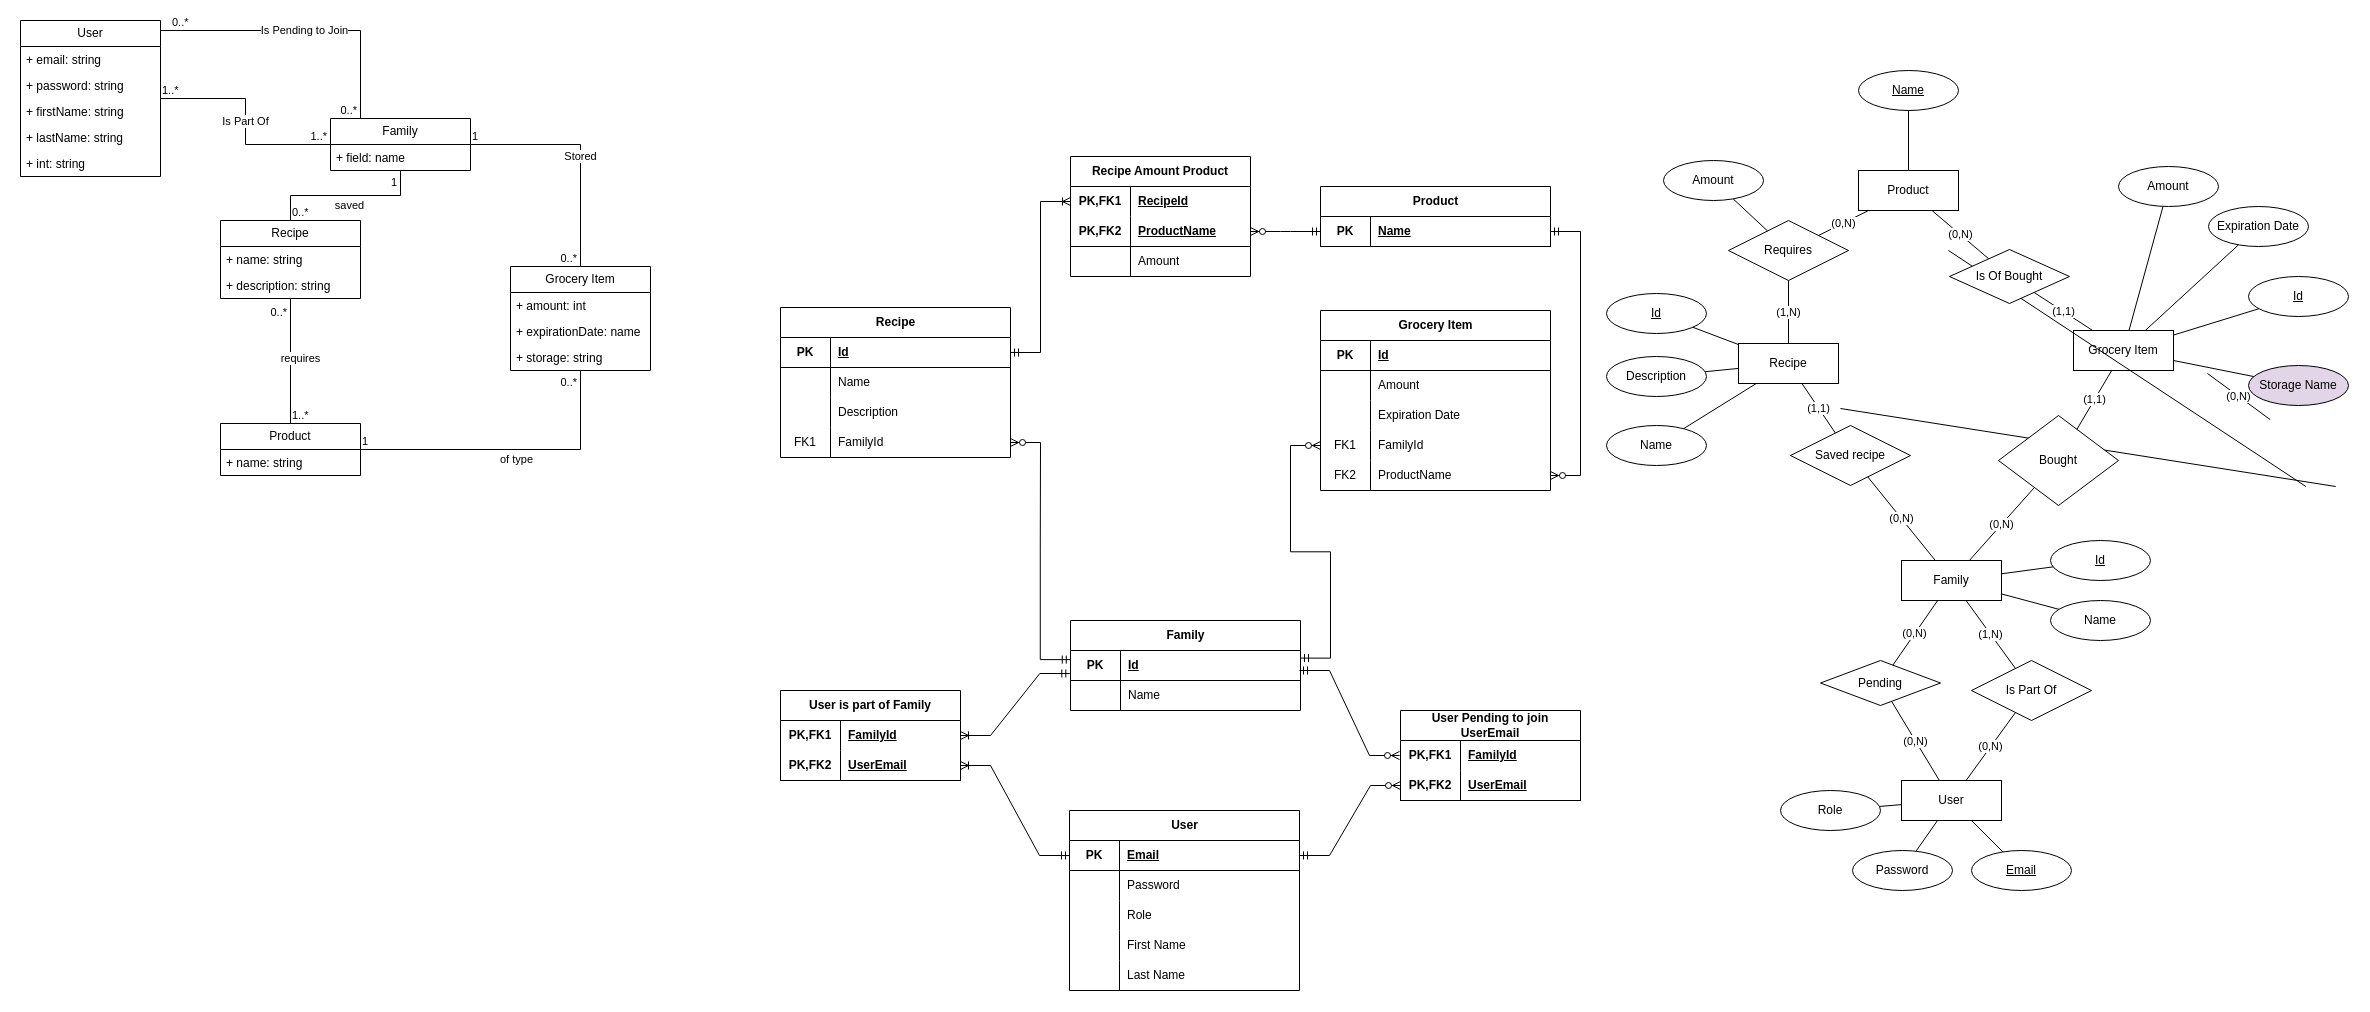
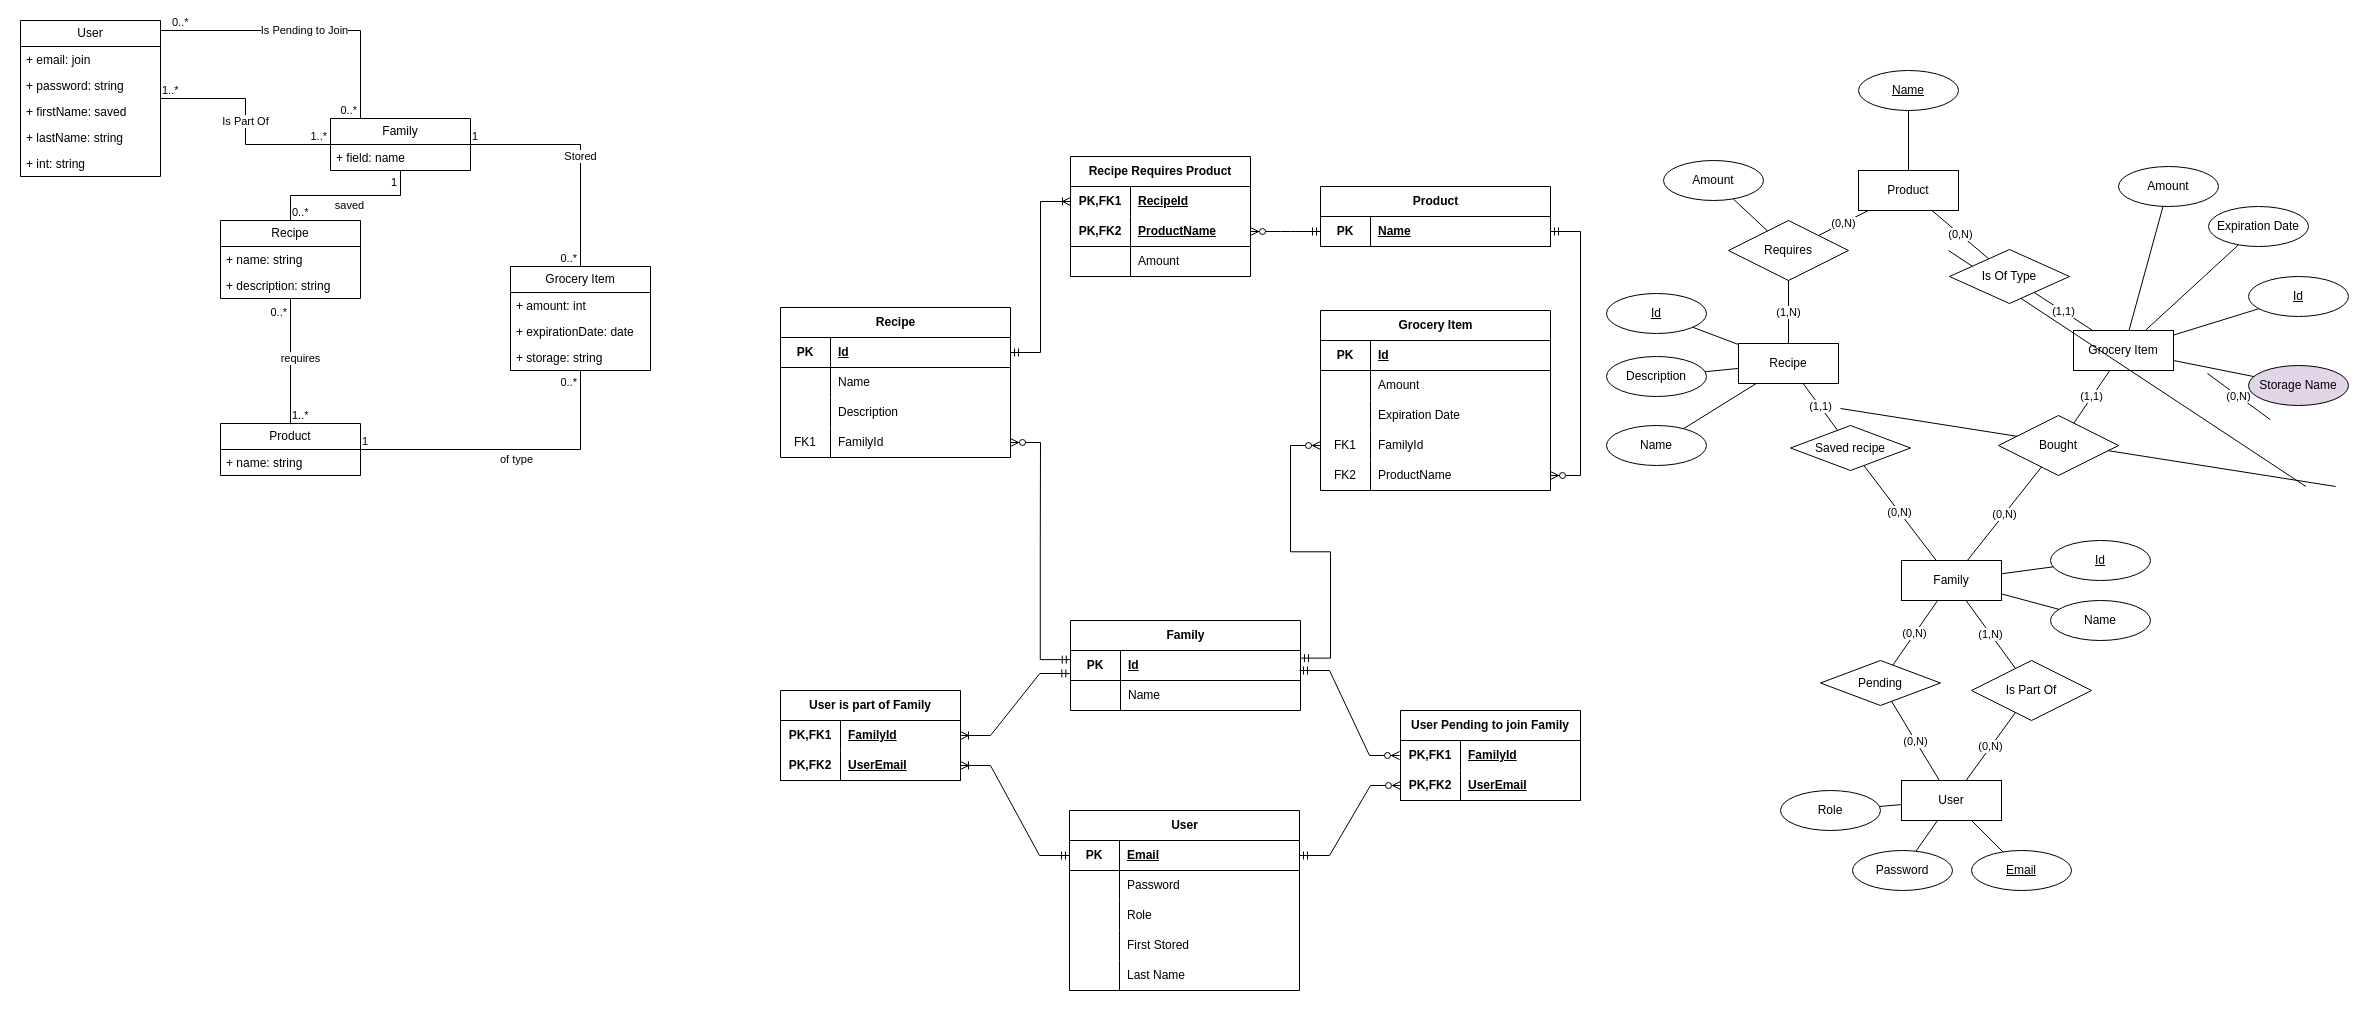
node "+ email: string": label "+ email: string" -> "+ email: join"
node "+ firstName: string": label "+ firstName: string" -> "+ firstName: saved"
node "Recipe Amount Product": label "Recipe Amount Product" -> "Recipe Requires Product"
node "Is Of Bought": label "Is Of Bought" -> "Is Of Type"
node "+ expirationDate: name": label "+ expirationDate: name" -> "+ expirationDate: date"
node "Saved recipe": size 120x60 -> 120x45
node "Bought": size 120x90 -> 120x60
node "User Pending to join UserEmail": label "User Pending to join UserEmail" -> "User Pending to join Family"
node "First Name": label "First Name" -> "First Stored"
